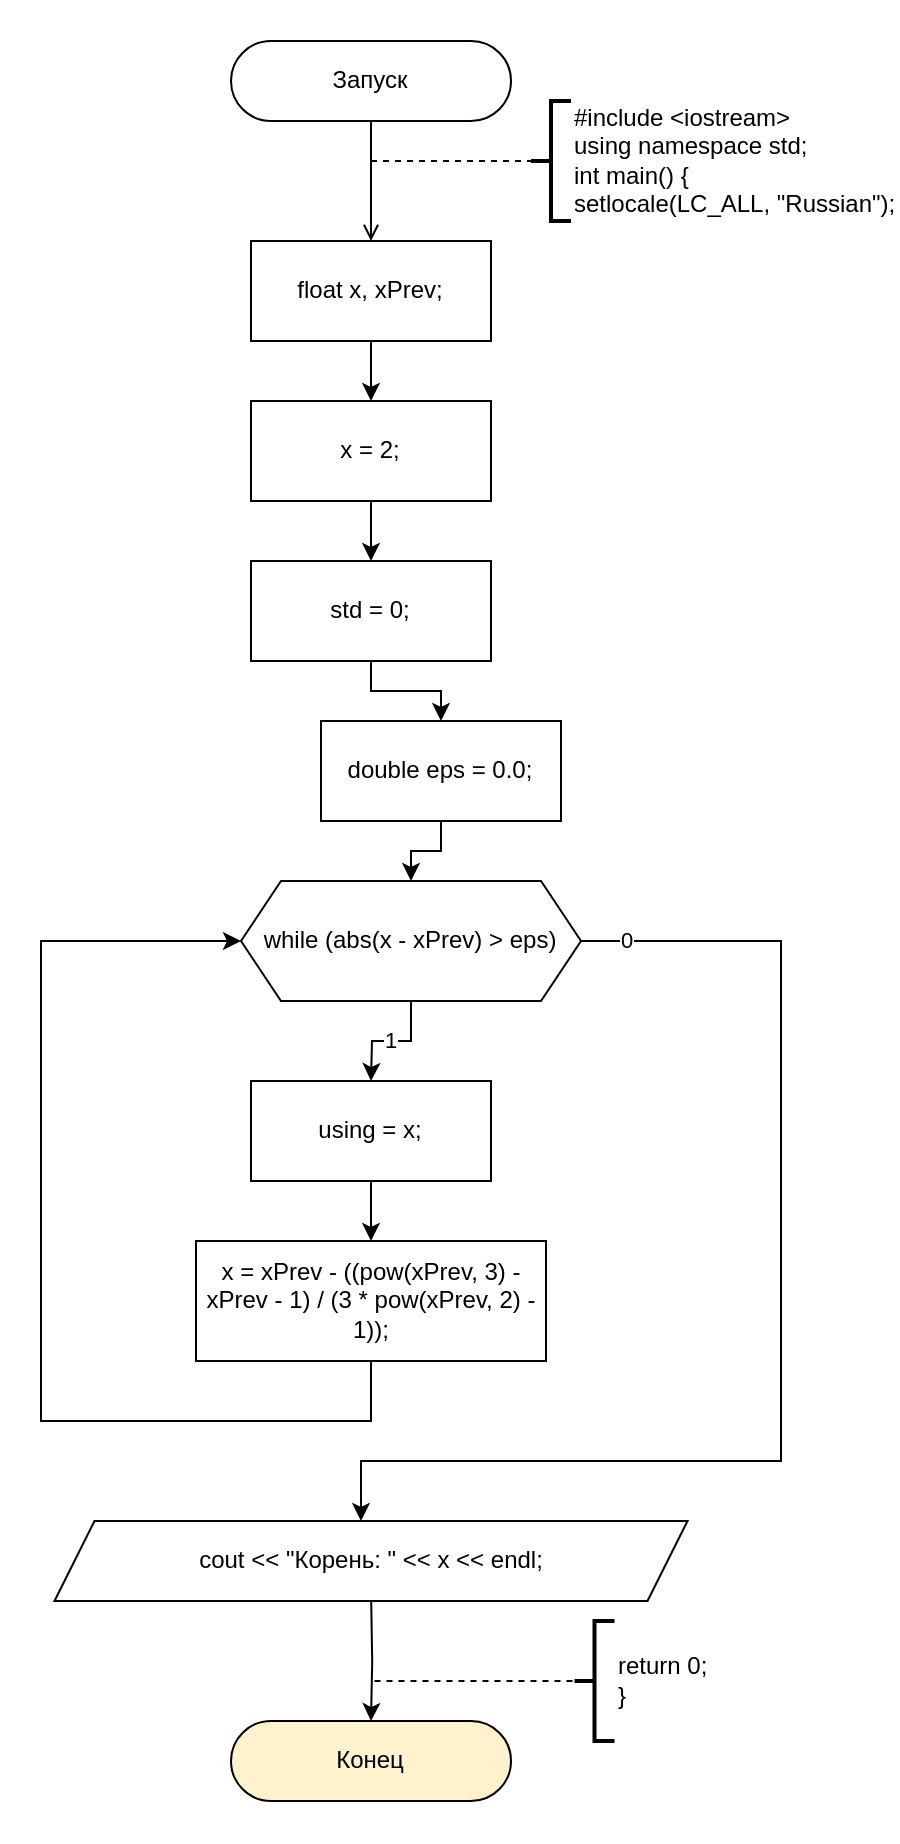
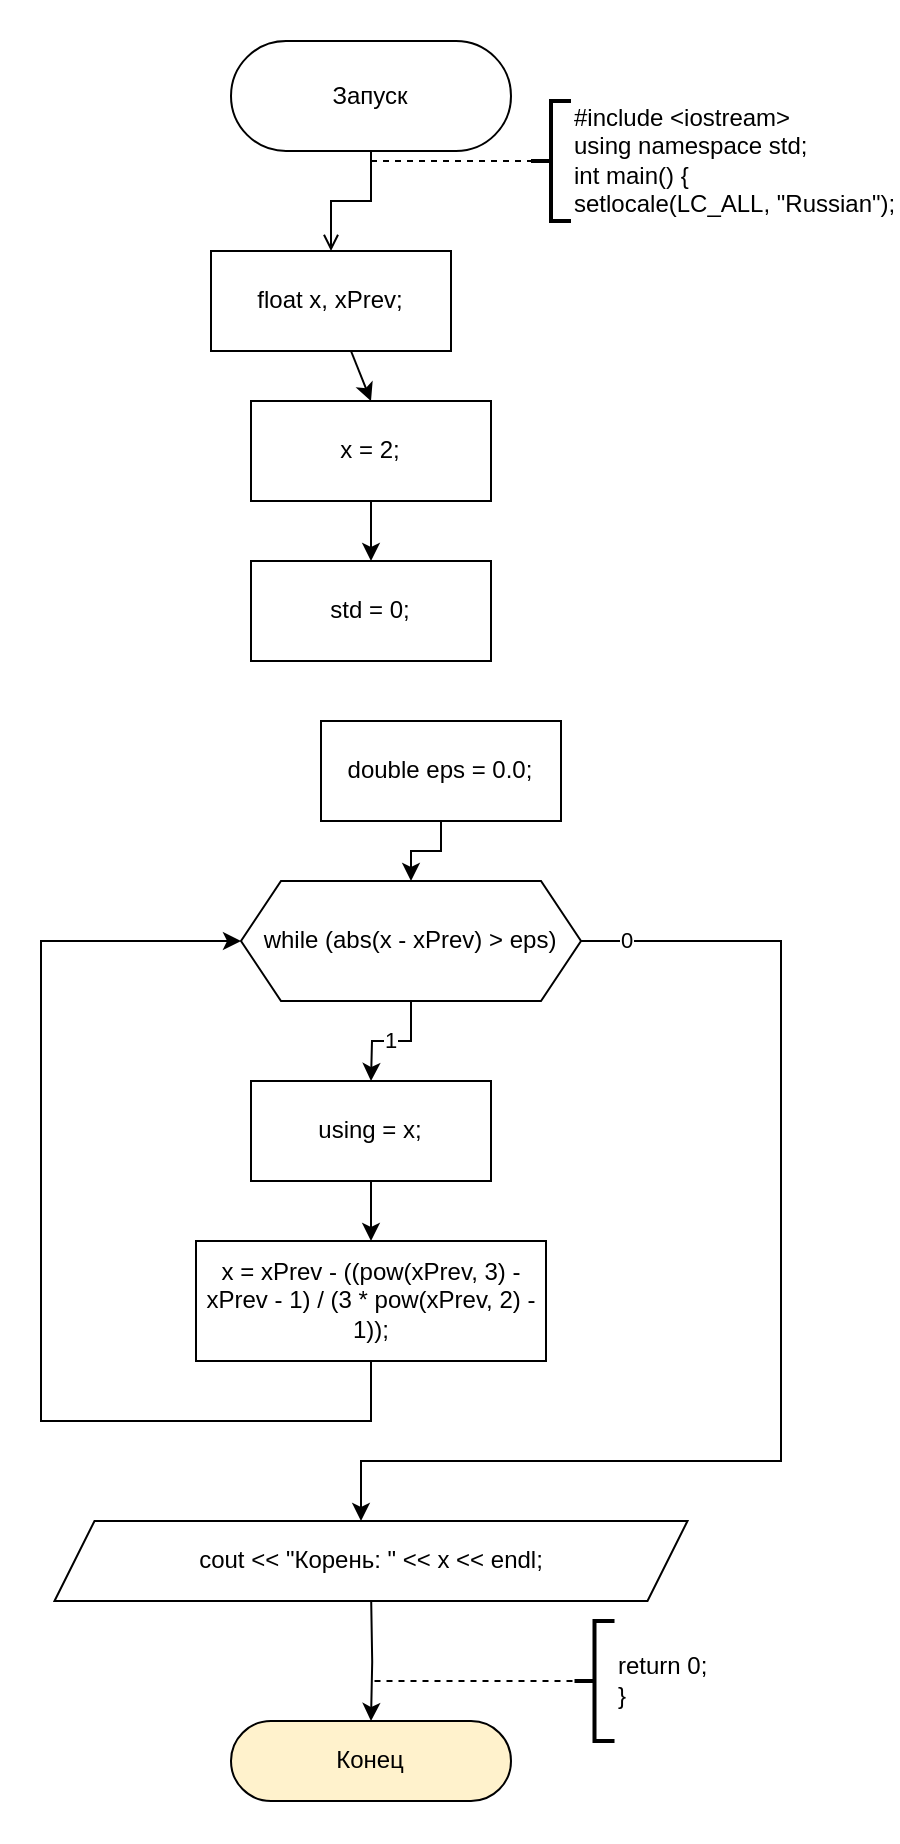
node "Запуск": size 280x80 -> 280x110
node "float x, xPrev;": moved (371, 291) -> (331, 301)
edge "std = 0;" -> "double eps = 0.0;": removed
